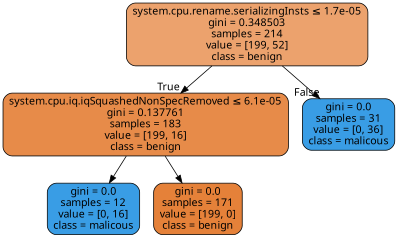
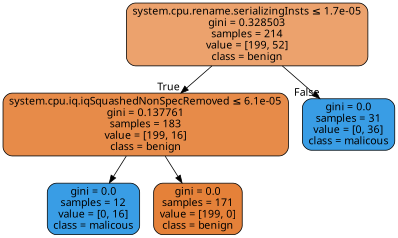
node "system.cpu.rename.serializingInsts ≤ 1.7e-05": text "gini = 0.348503" -> "gini = 0.328503"
